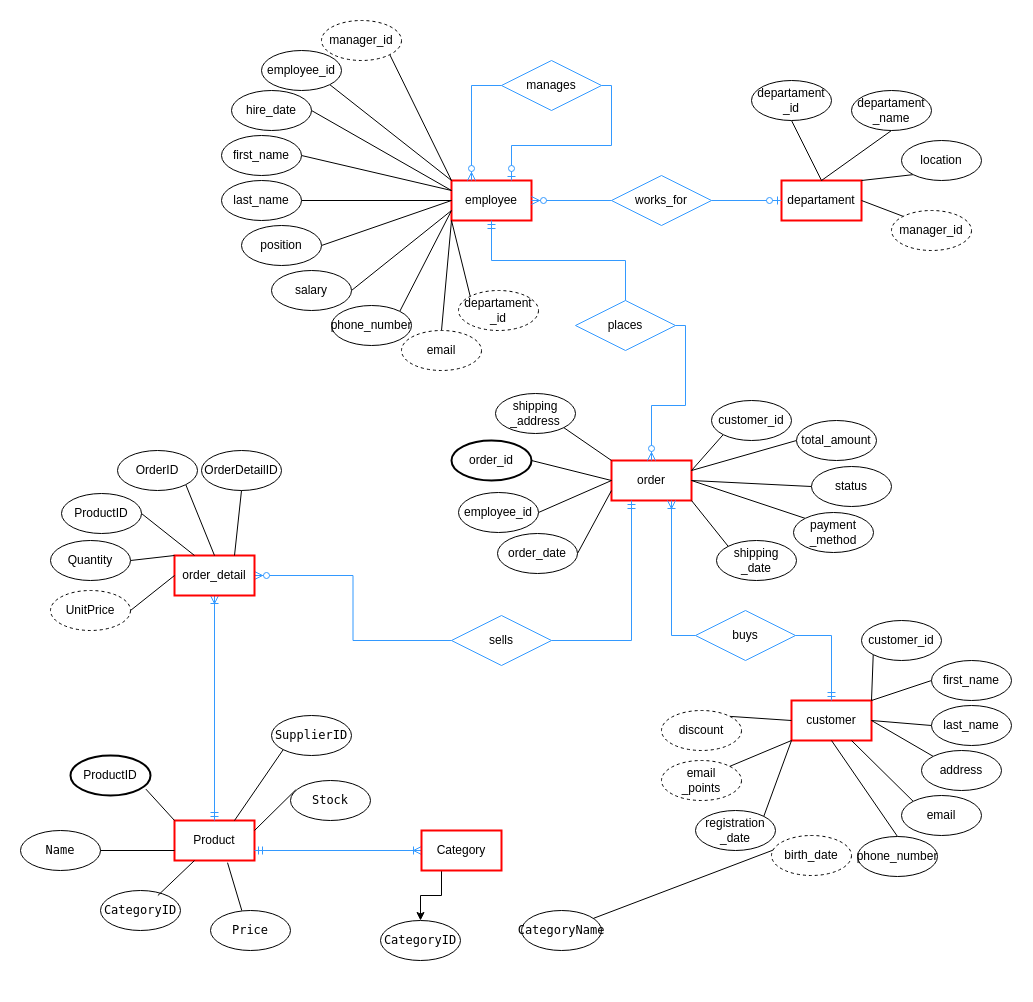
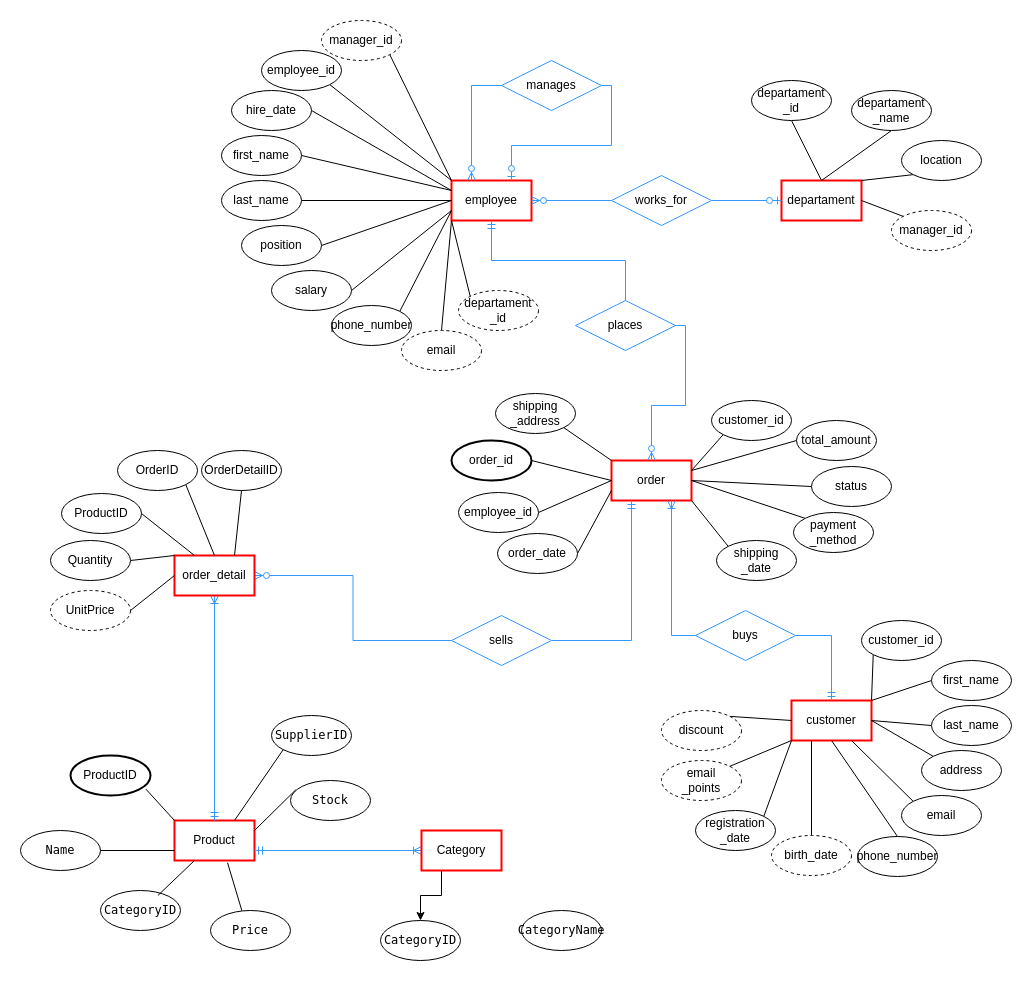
edge "birth_date" -- "CategoryName": now "birth_date" -- "customer"
